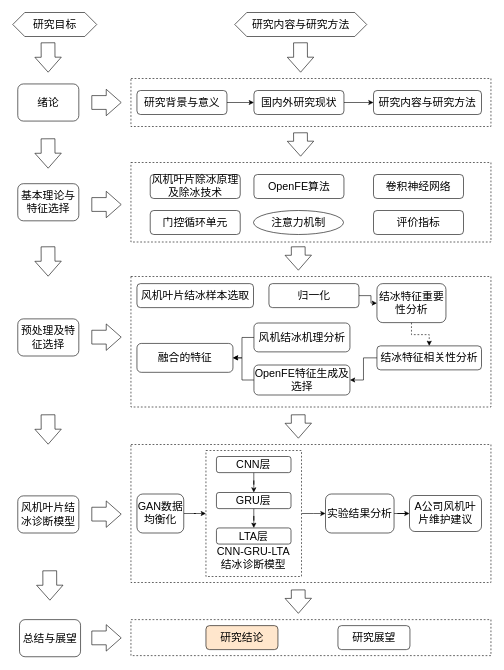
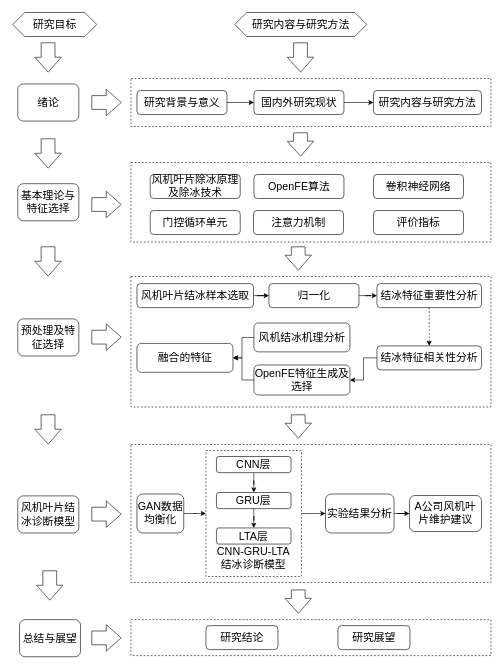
node "注意力机制": shape ellipse -> rounded rectangle
edge "风机叶片结冰样本选取" -> "归一化": added
node "结冰特征重要性分析": size 69x39 -> 105x24
node "研究结论": fillcolor #ffe6cc -> #ffffff
